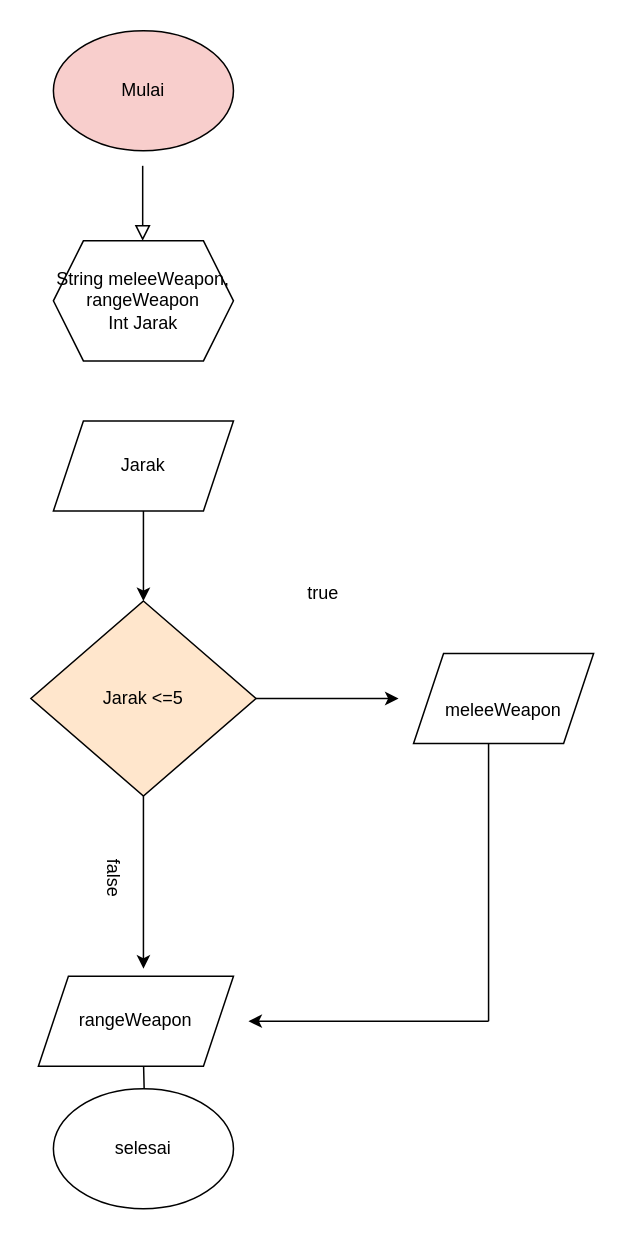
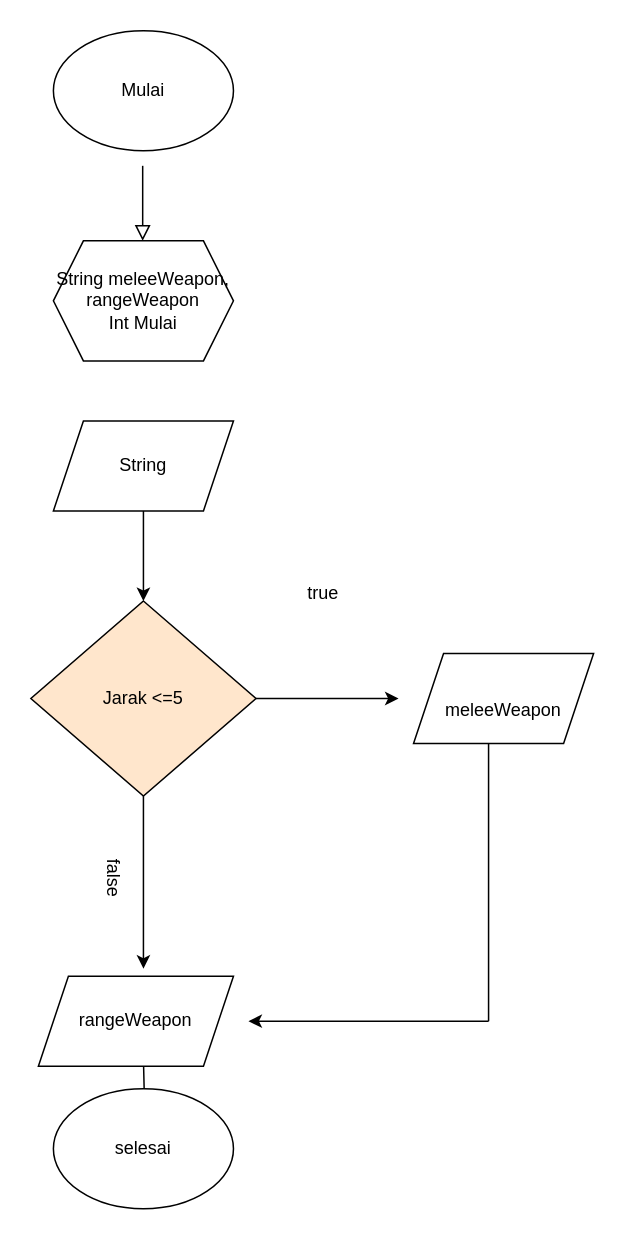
node "Mulai": fillcolor #f8cecc -> #ffffff
node "String meleeWeapon, rangeWeapon Int Jarak": label "String meleeWeapon, rangeWeapon Int Jarak" -> "String meleeWeapon, rangeWeapon Int Mulai"
node "Jarak": label "Jarak" -> "String"
